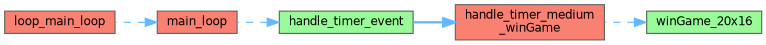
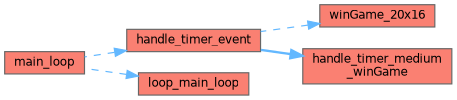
edge "loop_main_loop" -> "main_loop": reversed
node "handle_timer_event": fillcolor palegreen -> salmon
edge "handle_timer_medium _winGame" -> "winGame_20x16": now "handle_timer_event" -> "winGame_20x16"
node "winGame_20x16": fillcolor palegreen -> salmon
